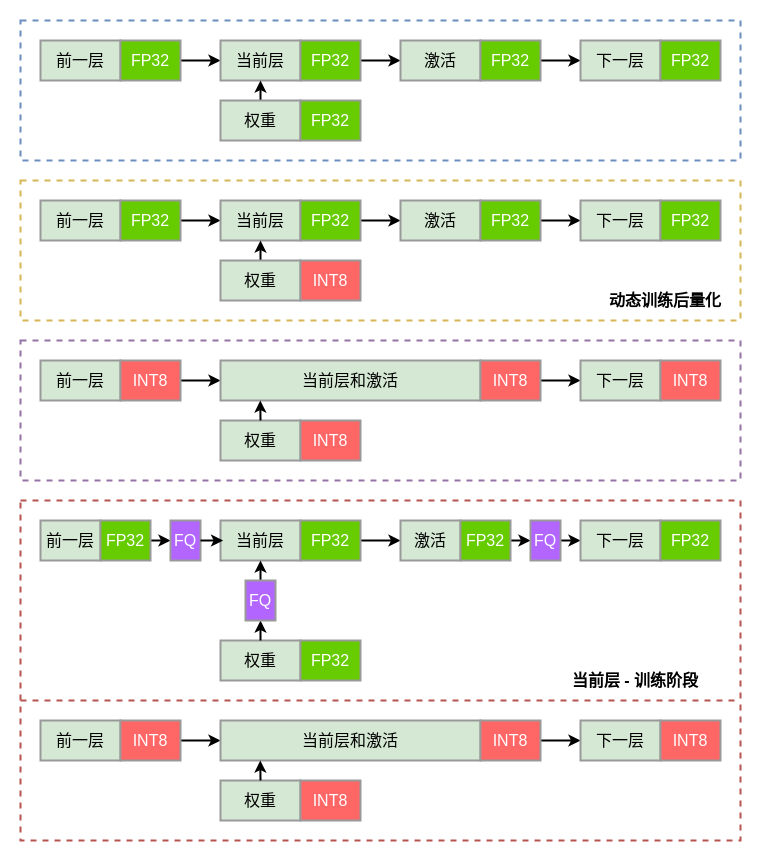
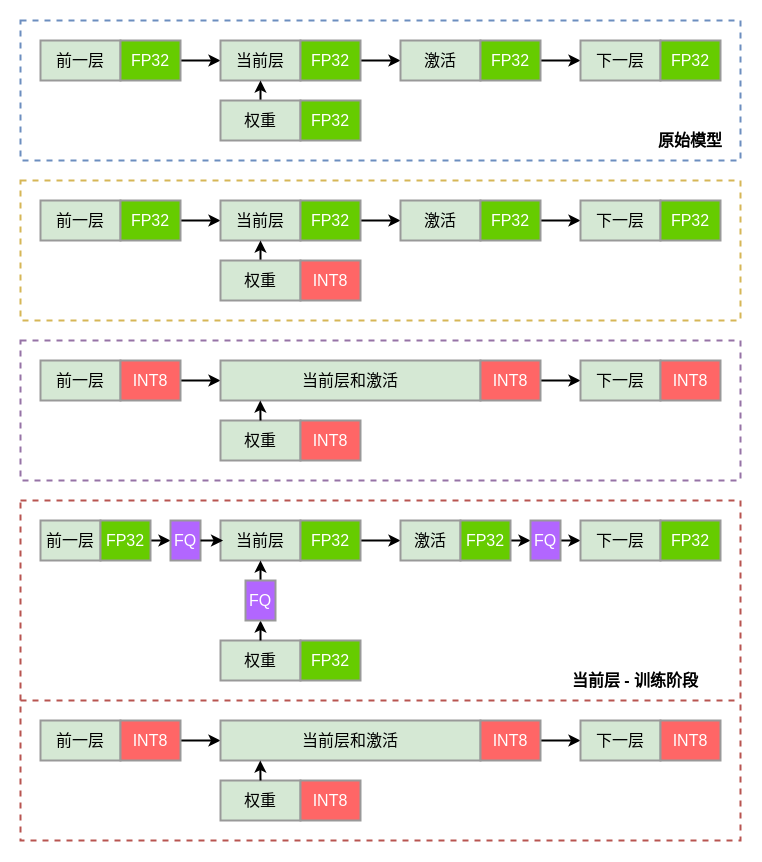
node "原始模型": added
node "动态训练后量化": removed
